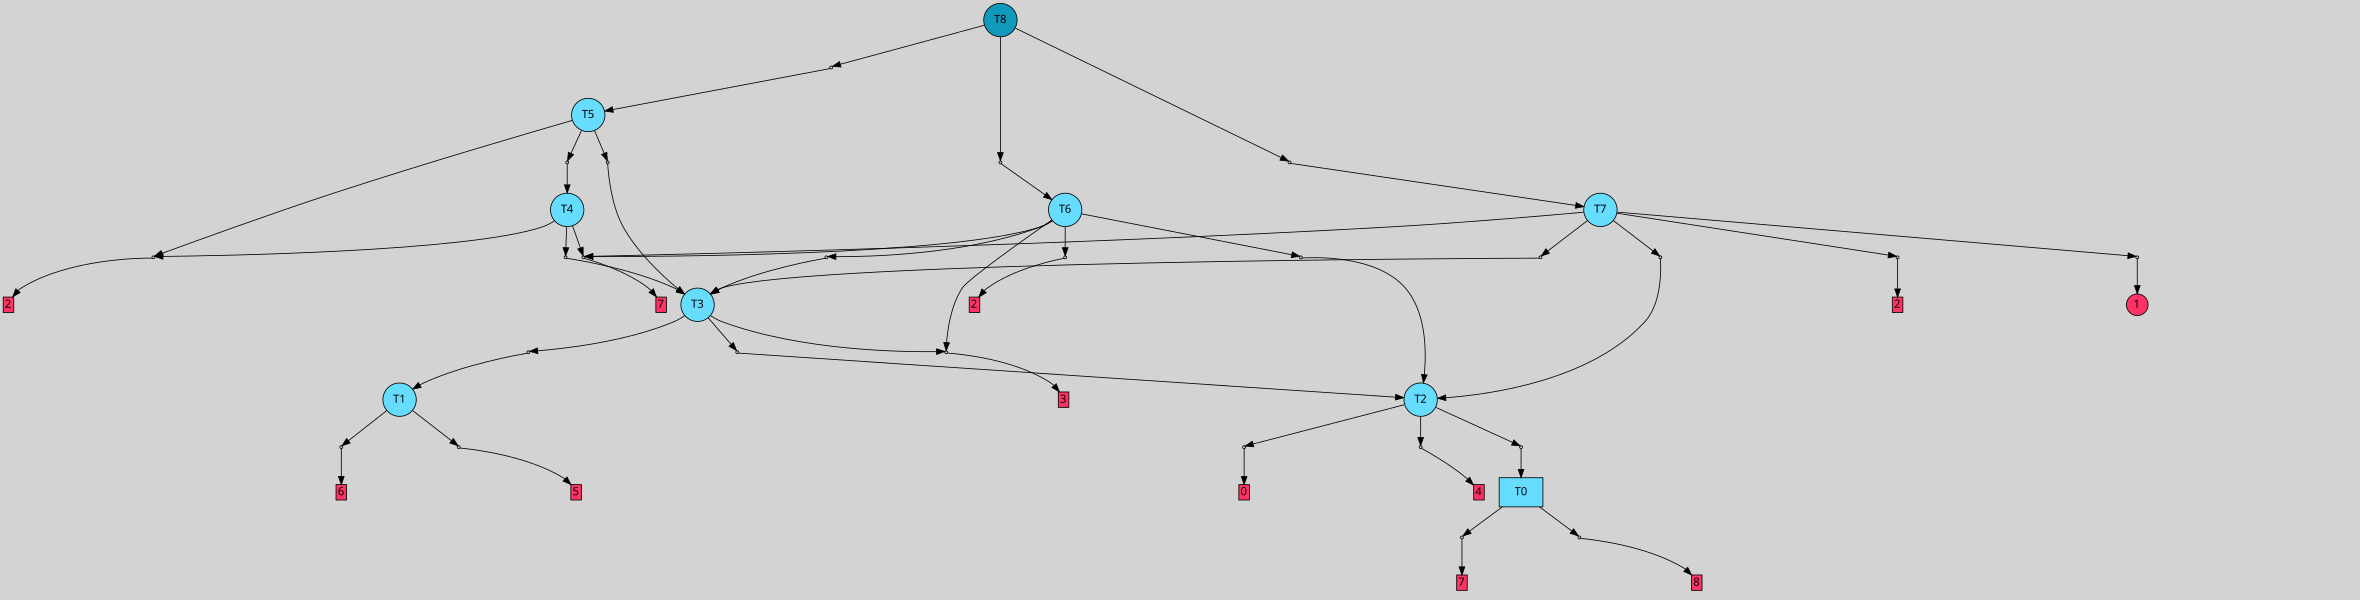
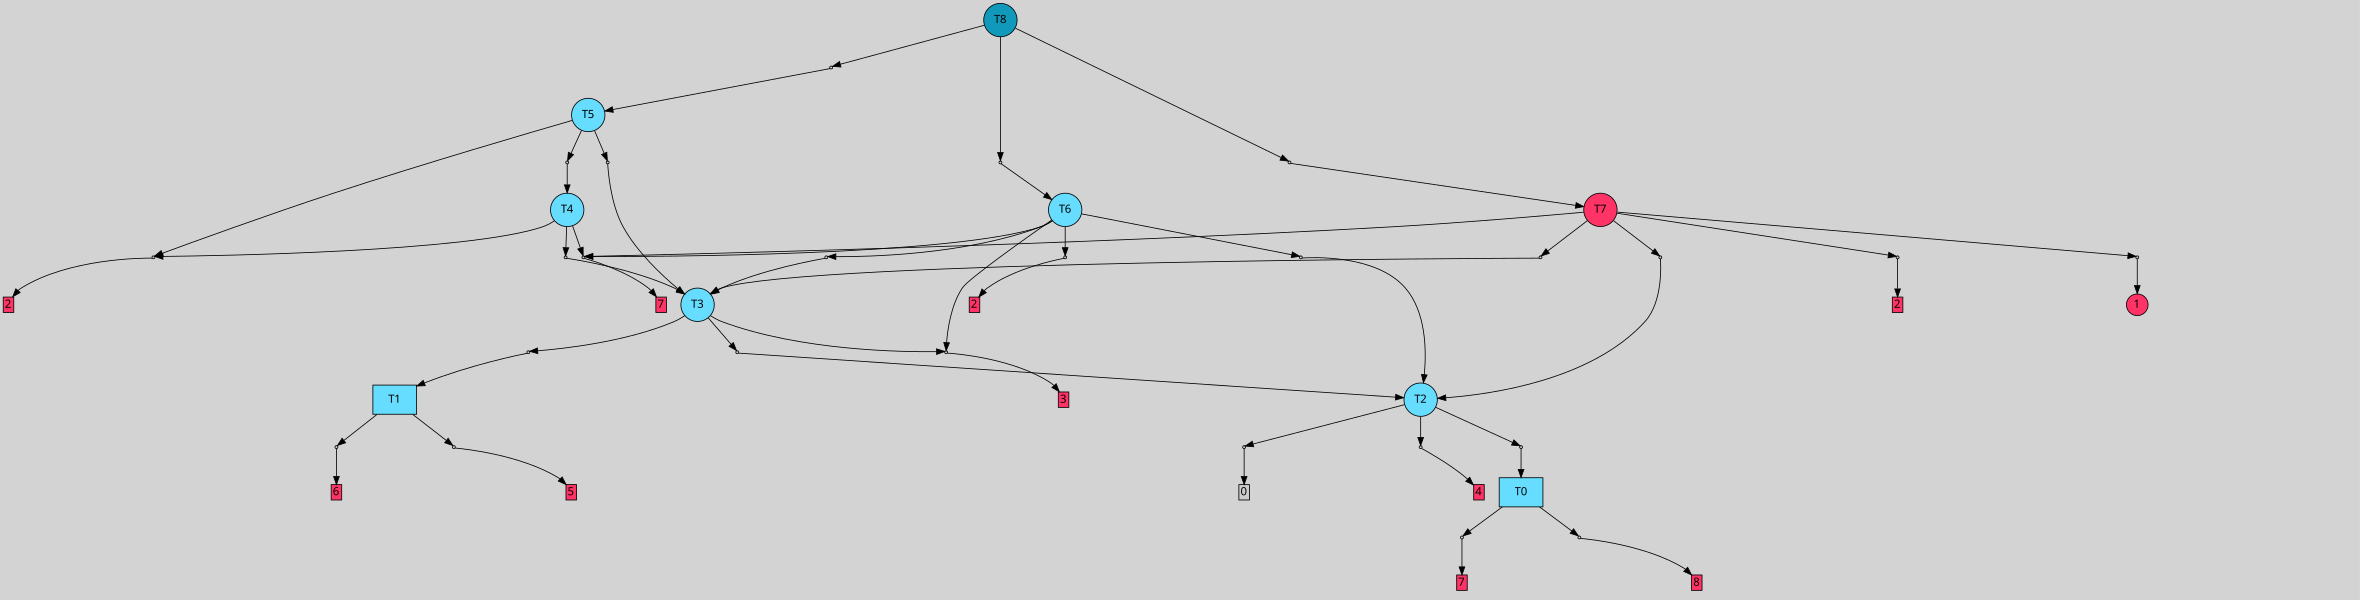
node "T7": fillcolor #66ddff -> #ff3366
node "T1": shape circle -> box
node "0": fillcolor #ff3366 -> #cccccc
